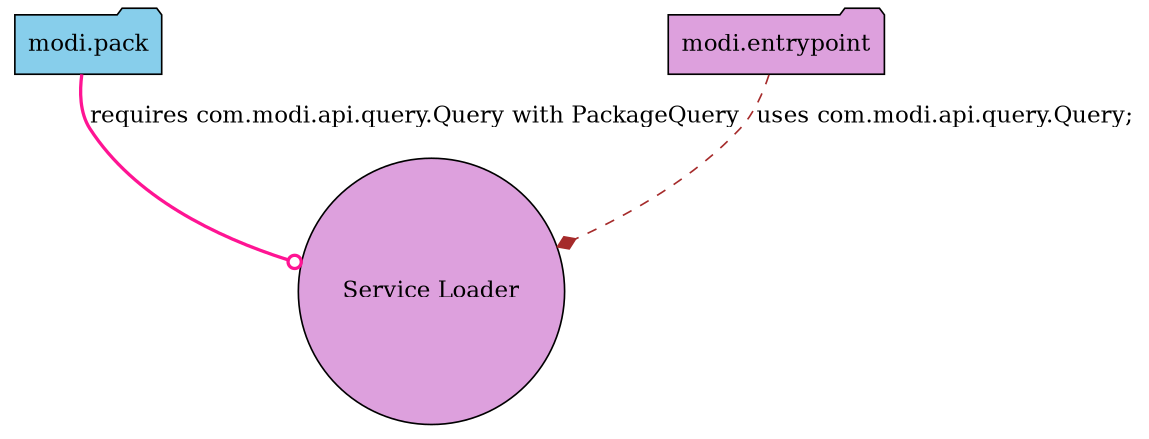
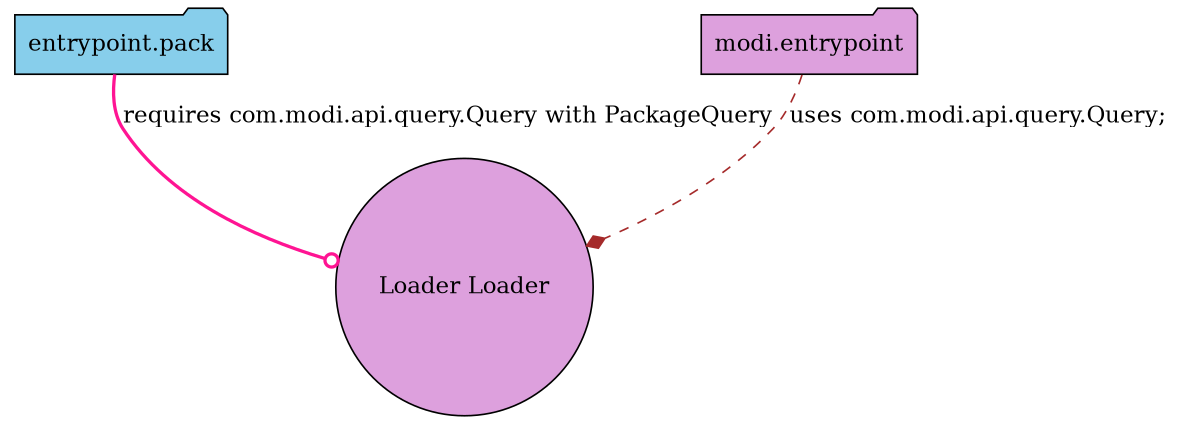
node "modi.pack": label "modi.pack" -> "entrypoint.pack"
node "Service Loader": label "Service Loader" -> "Loader Loader"
